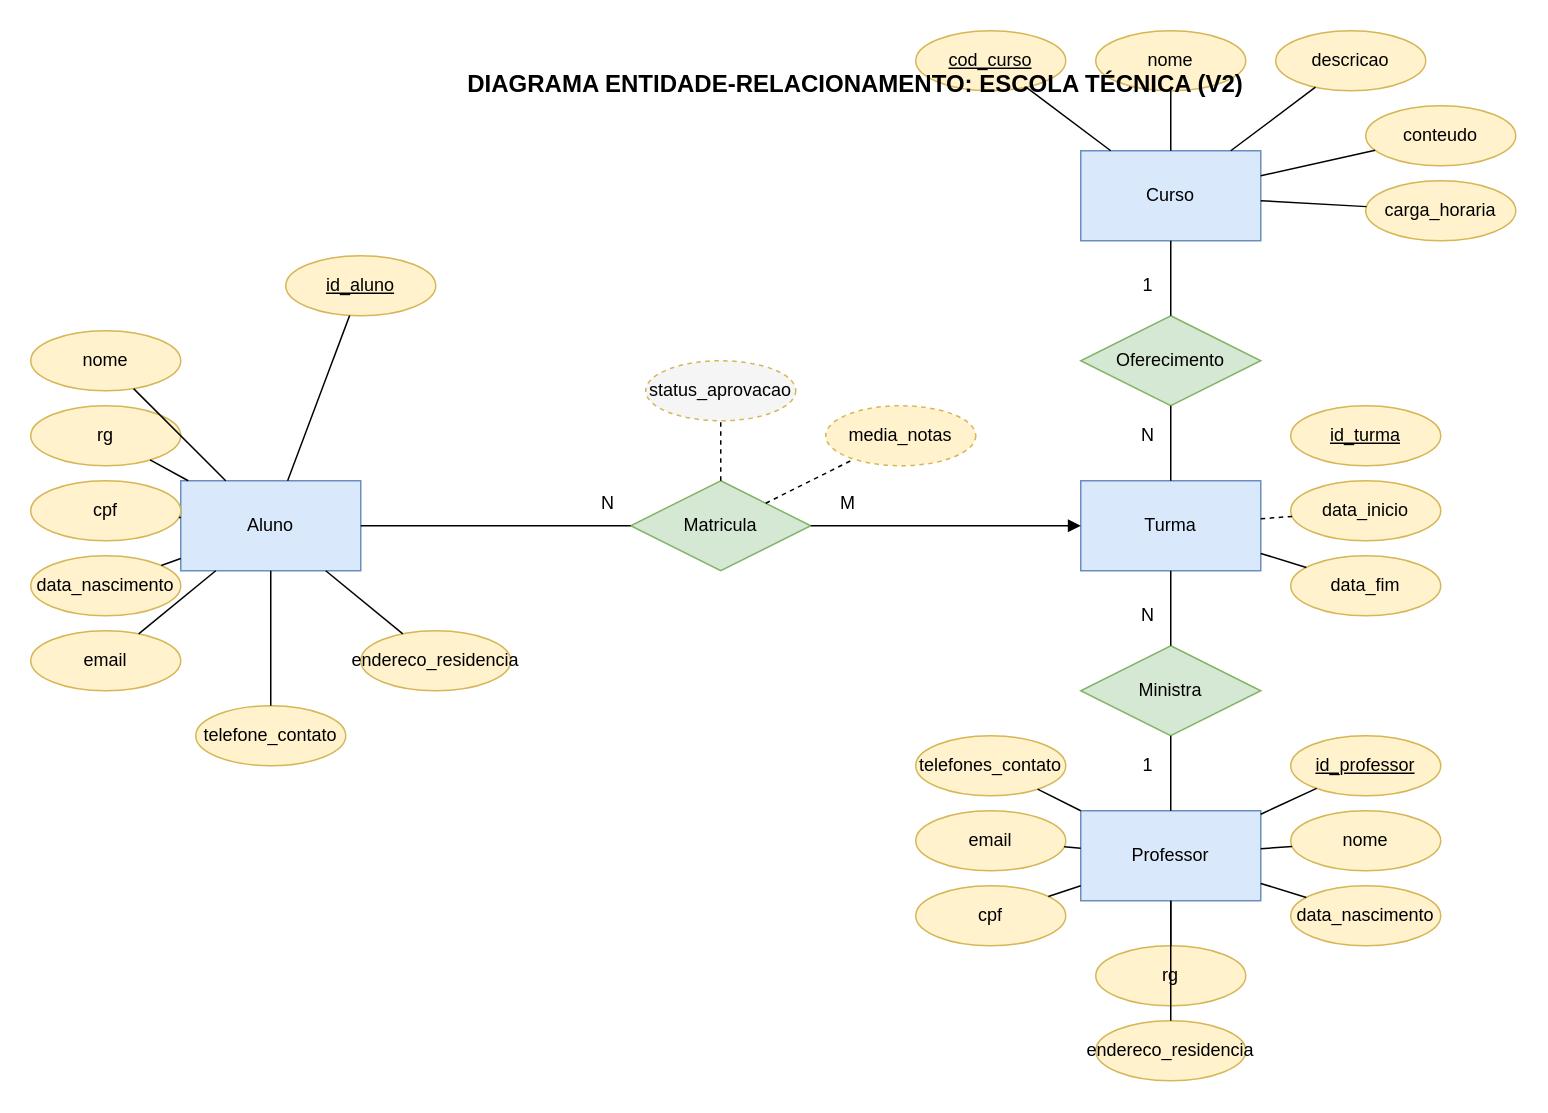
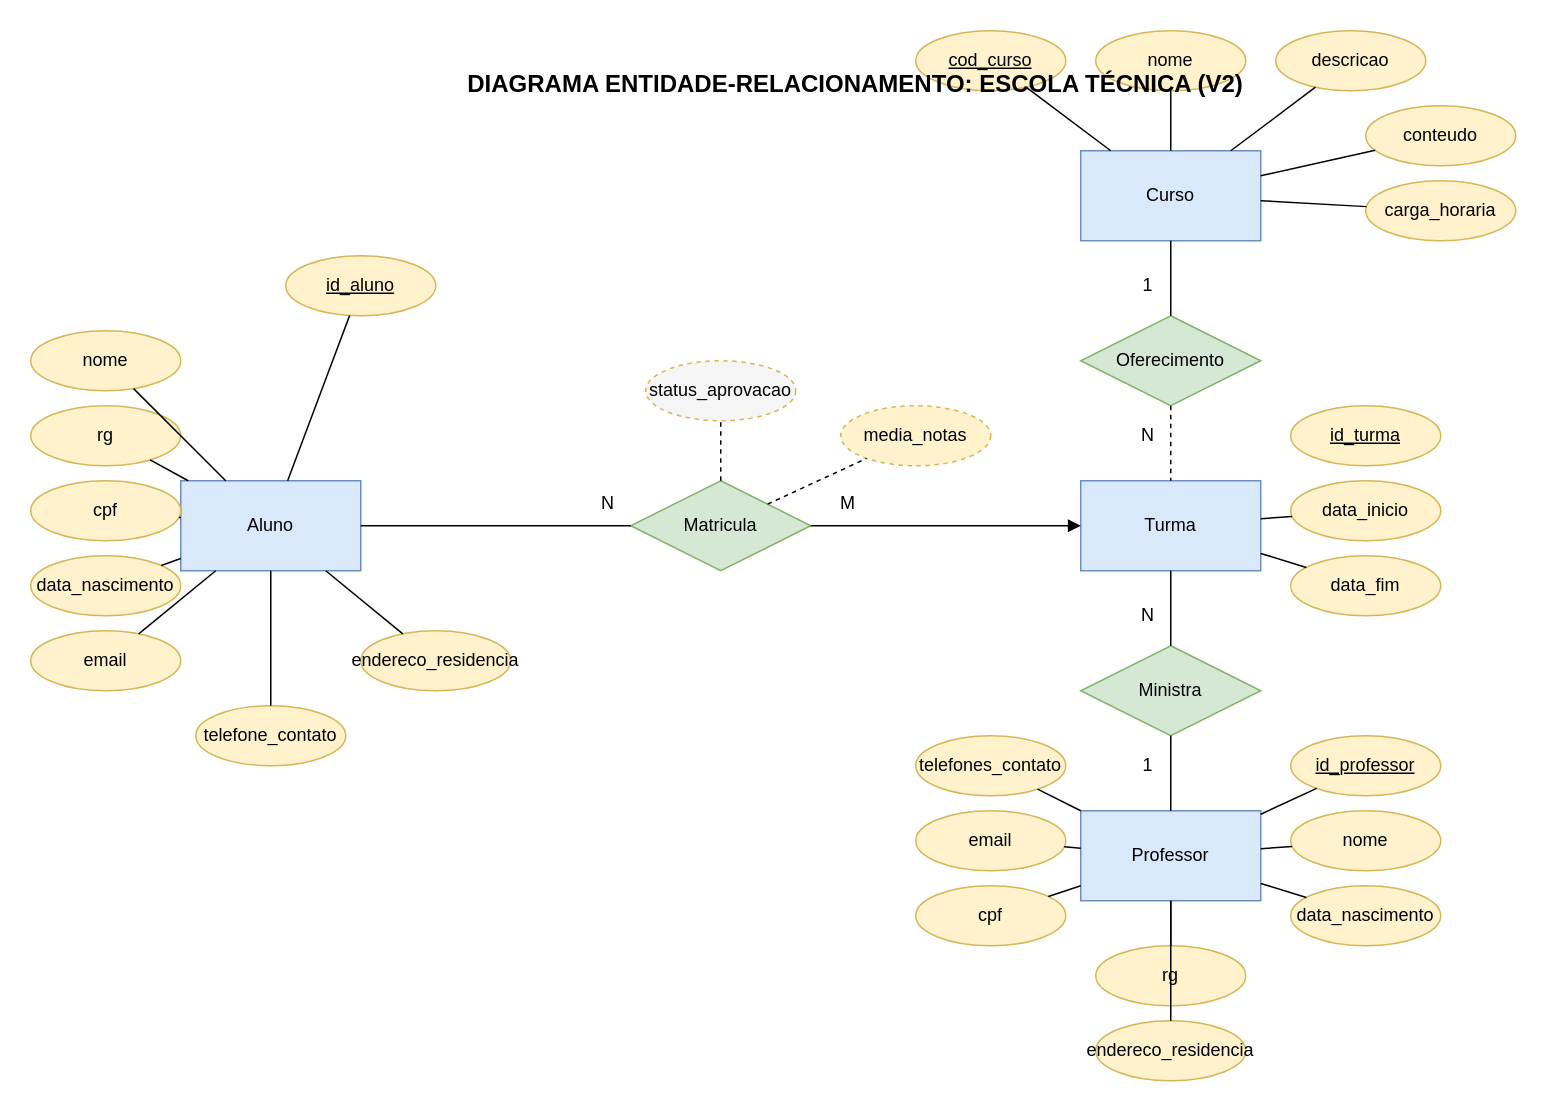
node "media_notas": moved (901, 436) -> (916, 436)
edge "Oferecimento" -- "Turma": style solid -> dashed
edge "data_inicio" -- "Turma": style dashed -> solid
